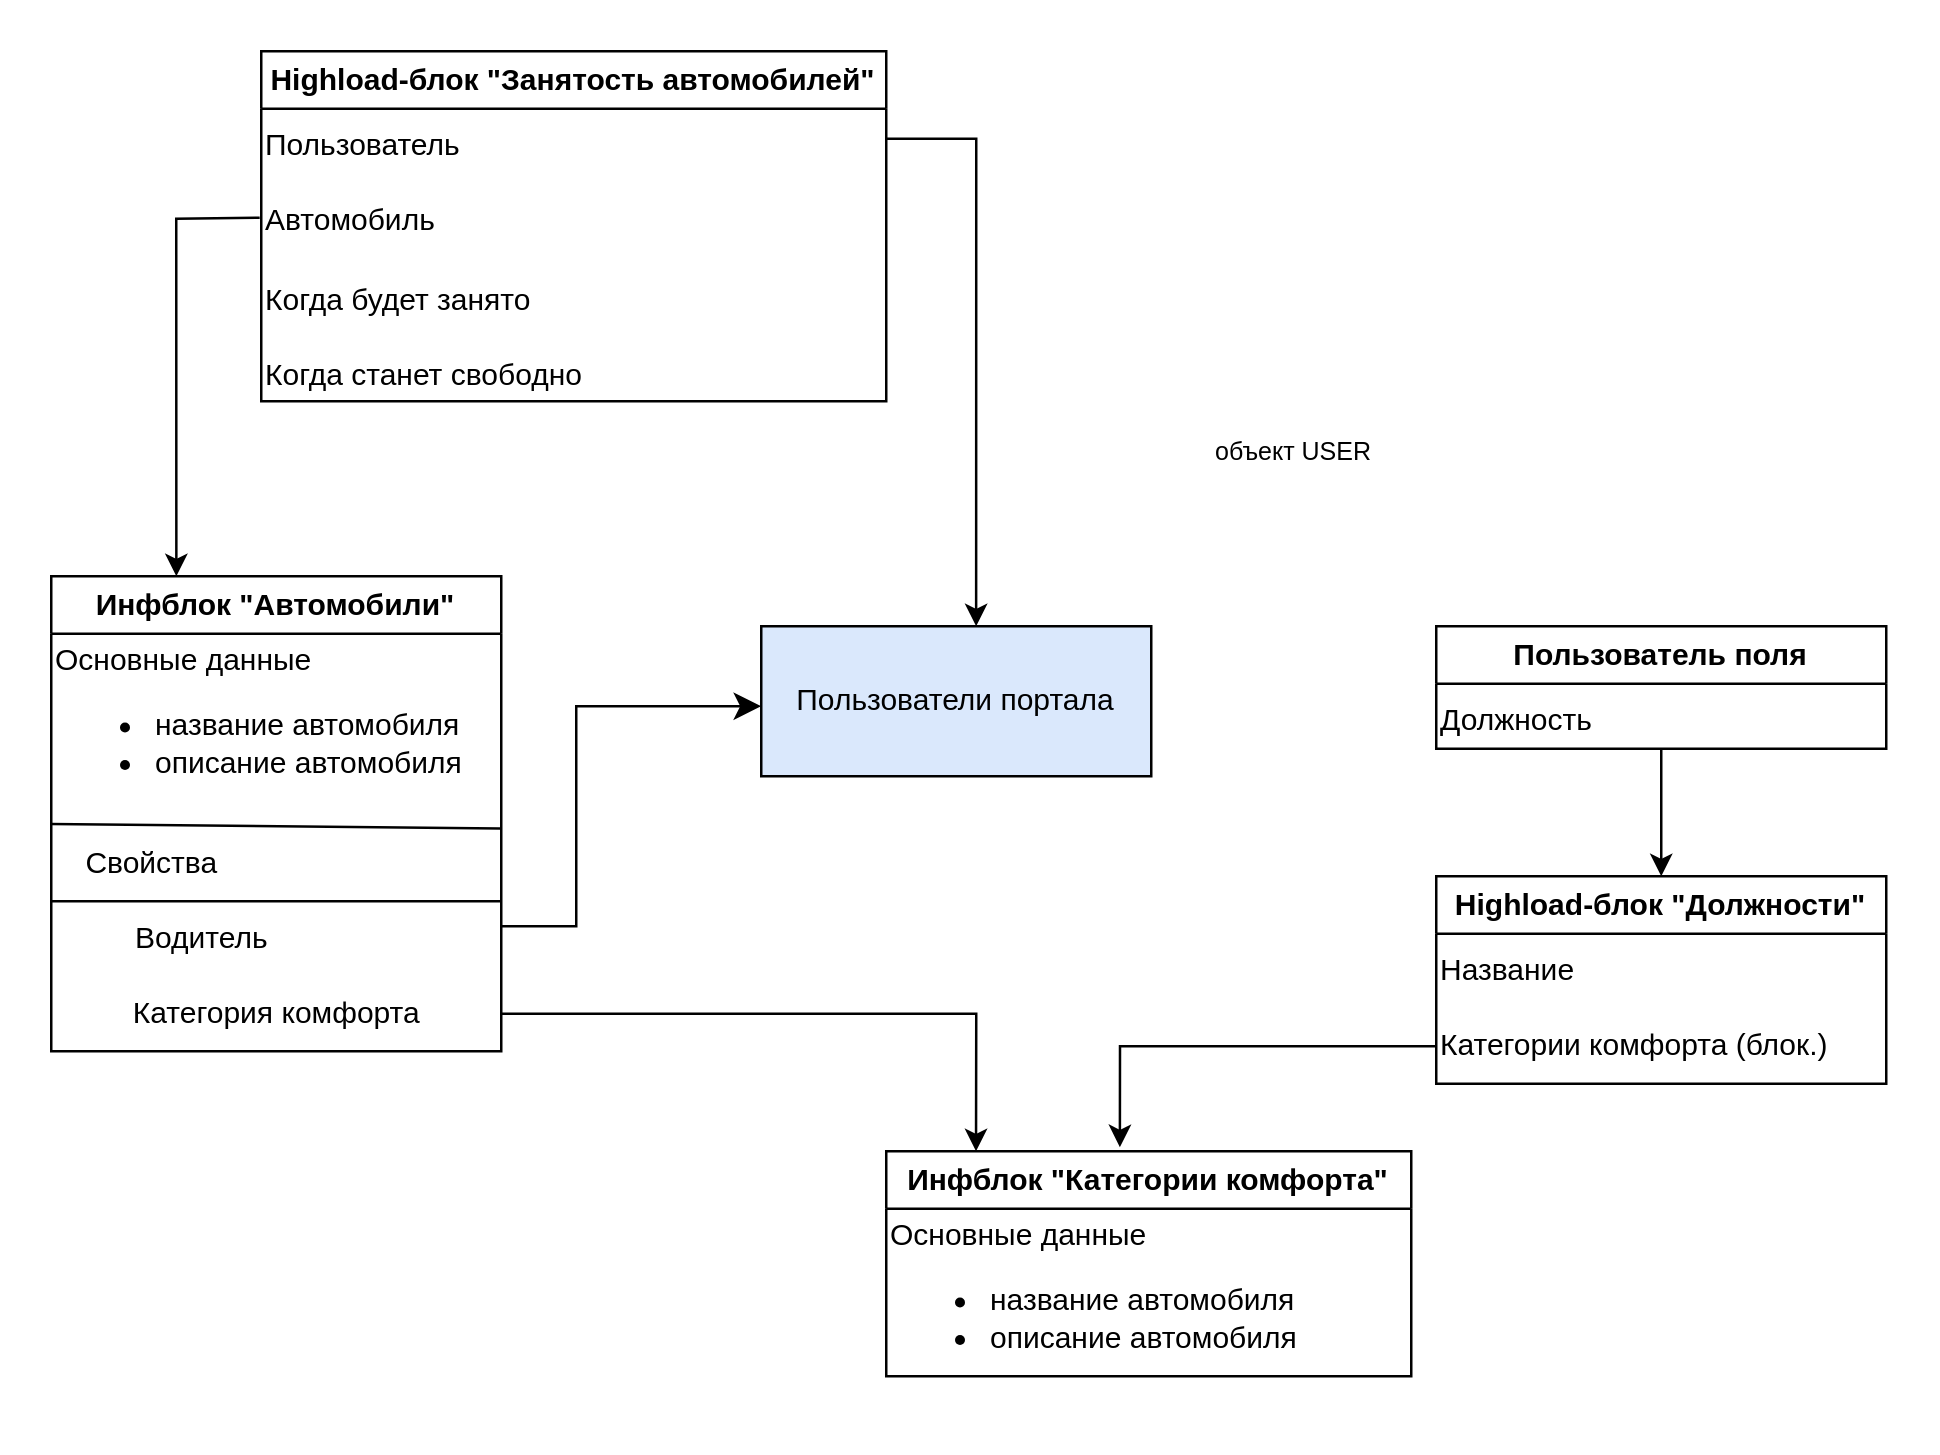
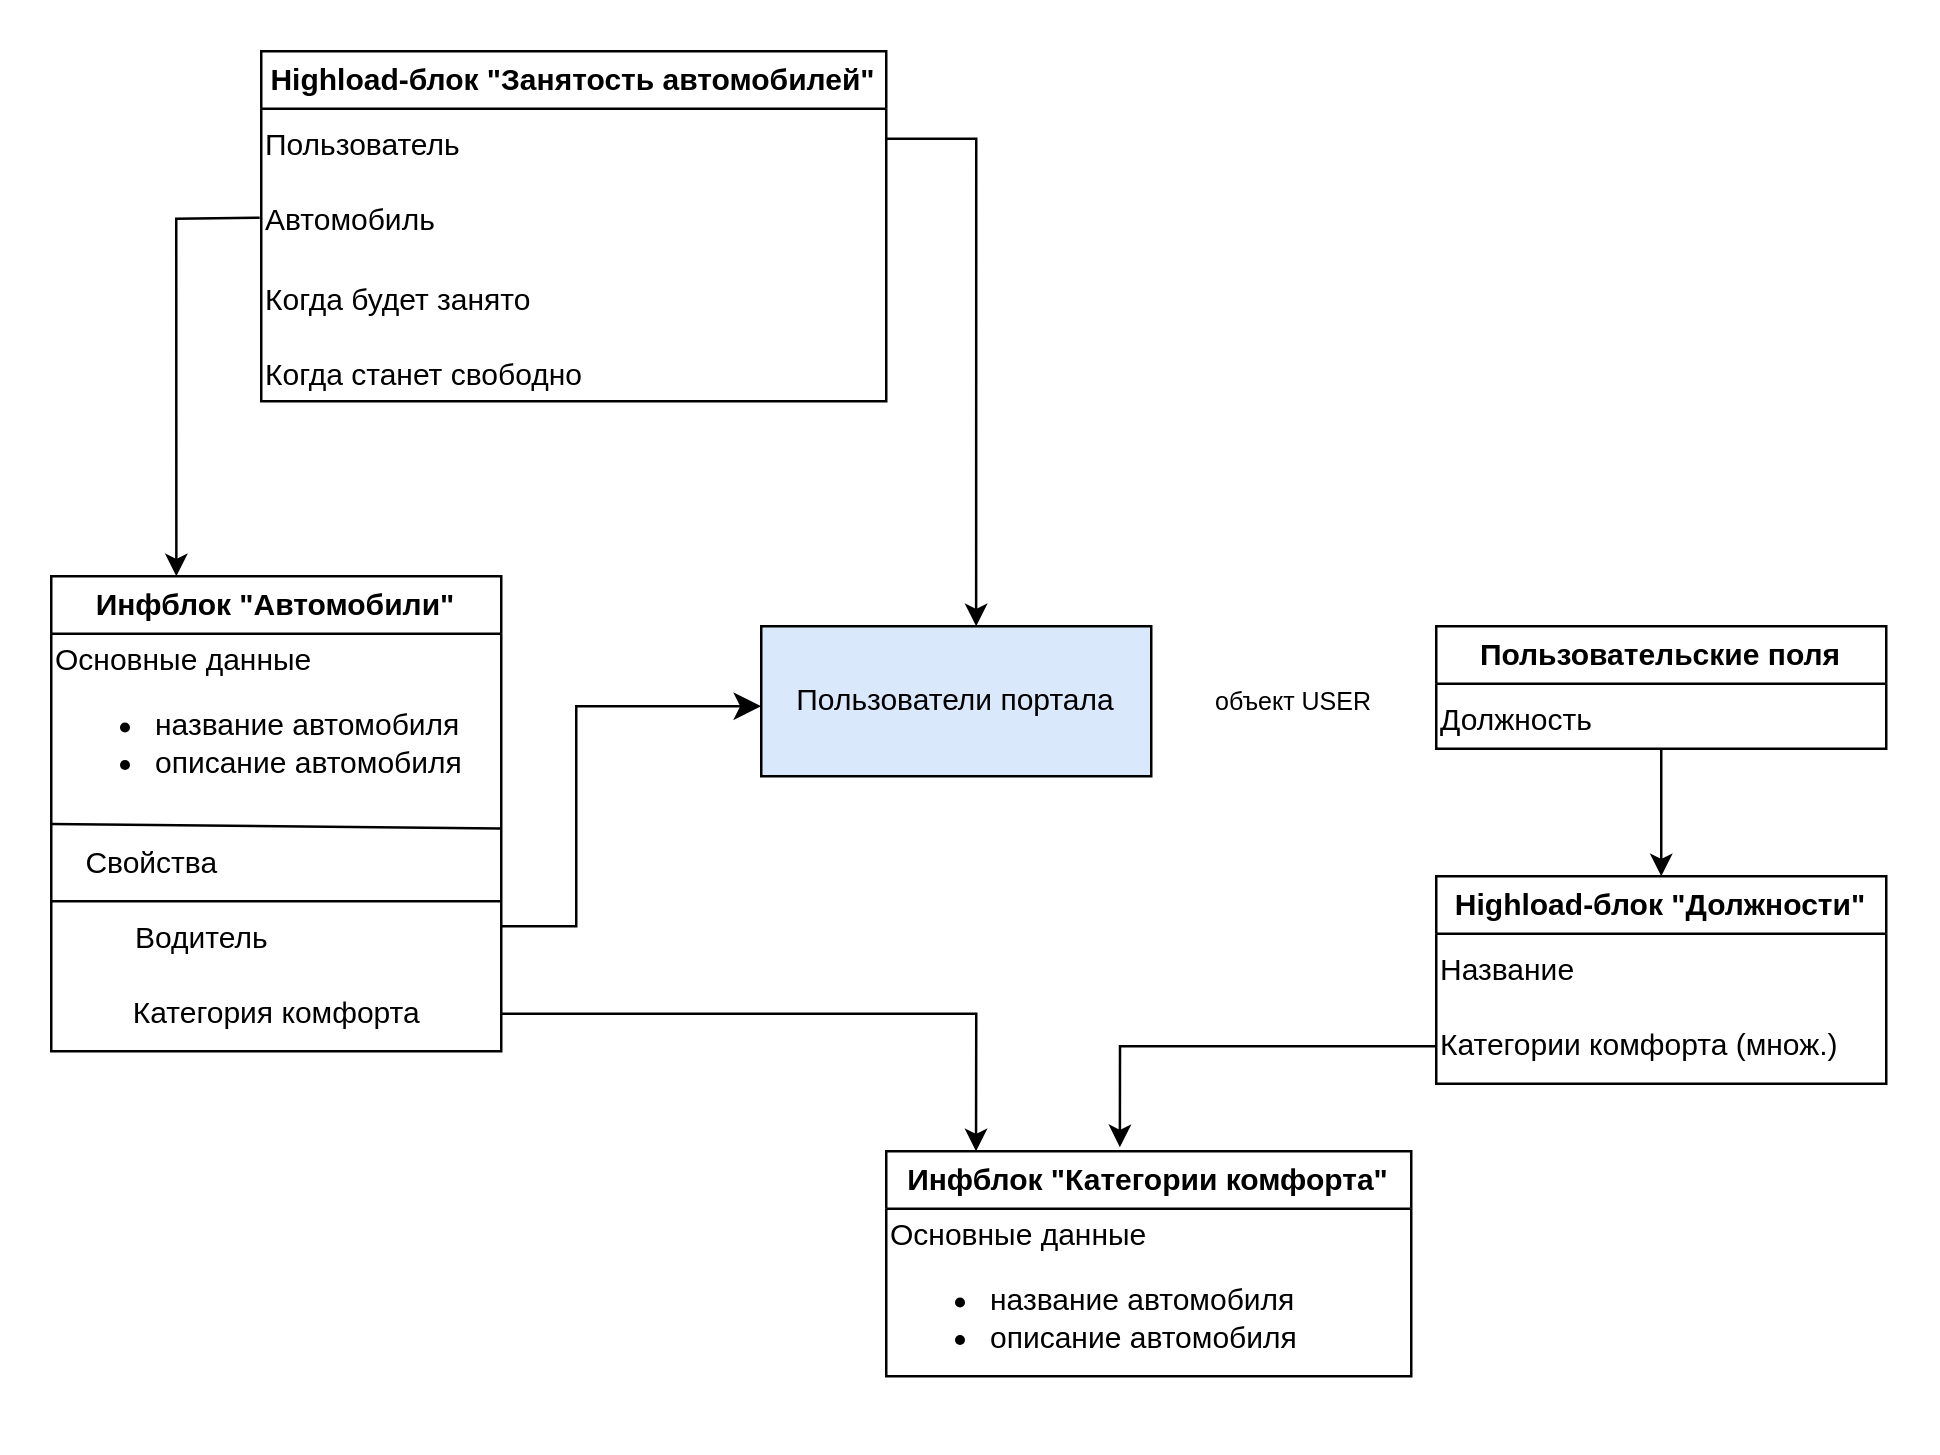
node "объект USER": moved (1324, 451) -> (1324, 701)
node "Пользователь поля": label "Пользователь поля" -> "Пользовательские поля"
node "Категории комфорта (блок.)": label "Категории комфорта (блок.)" -> "Категории комфорта (множ.)"
